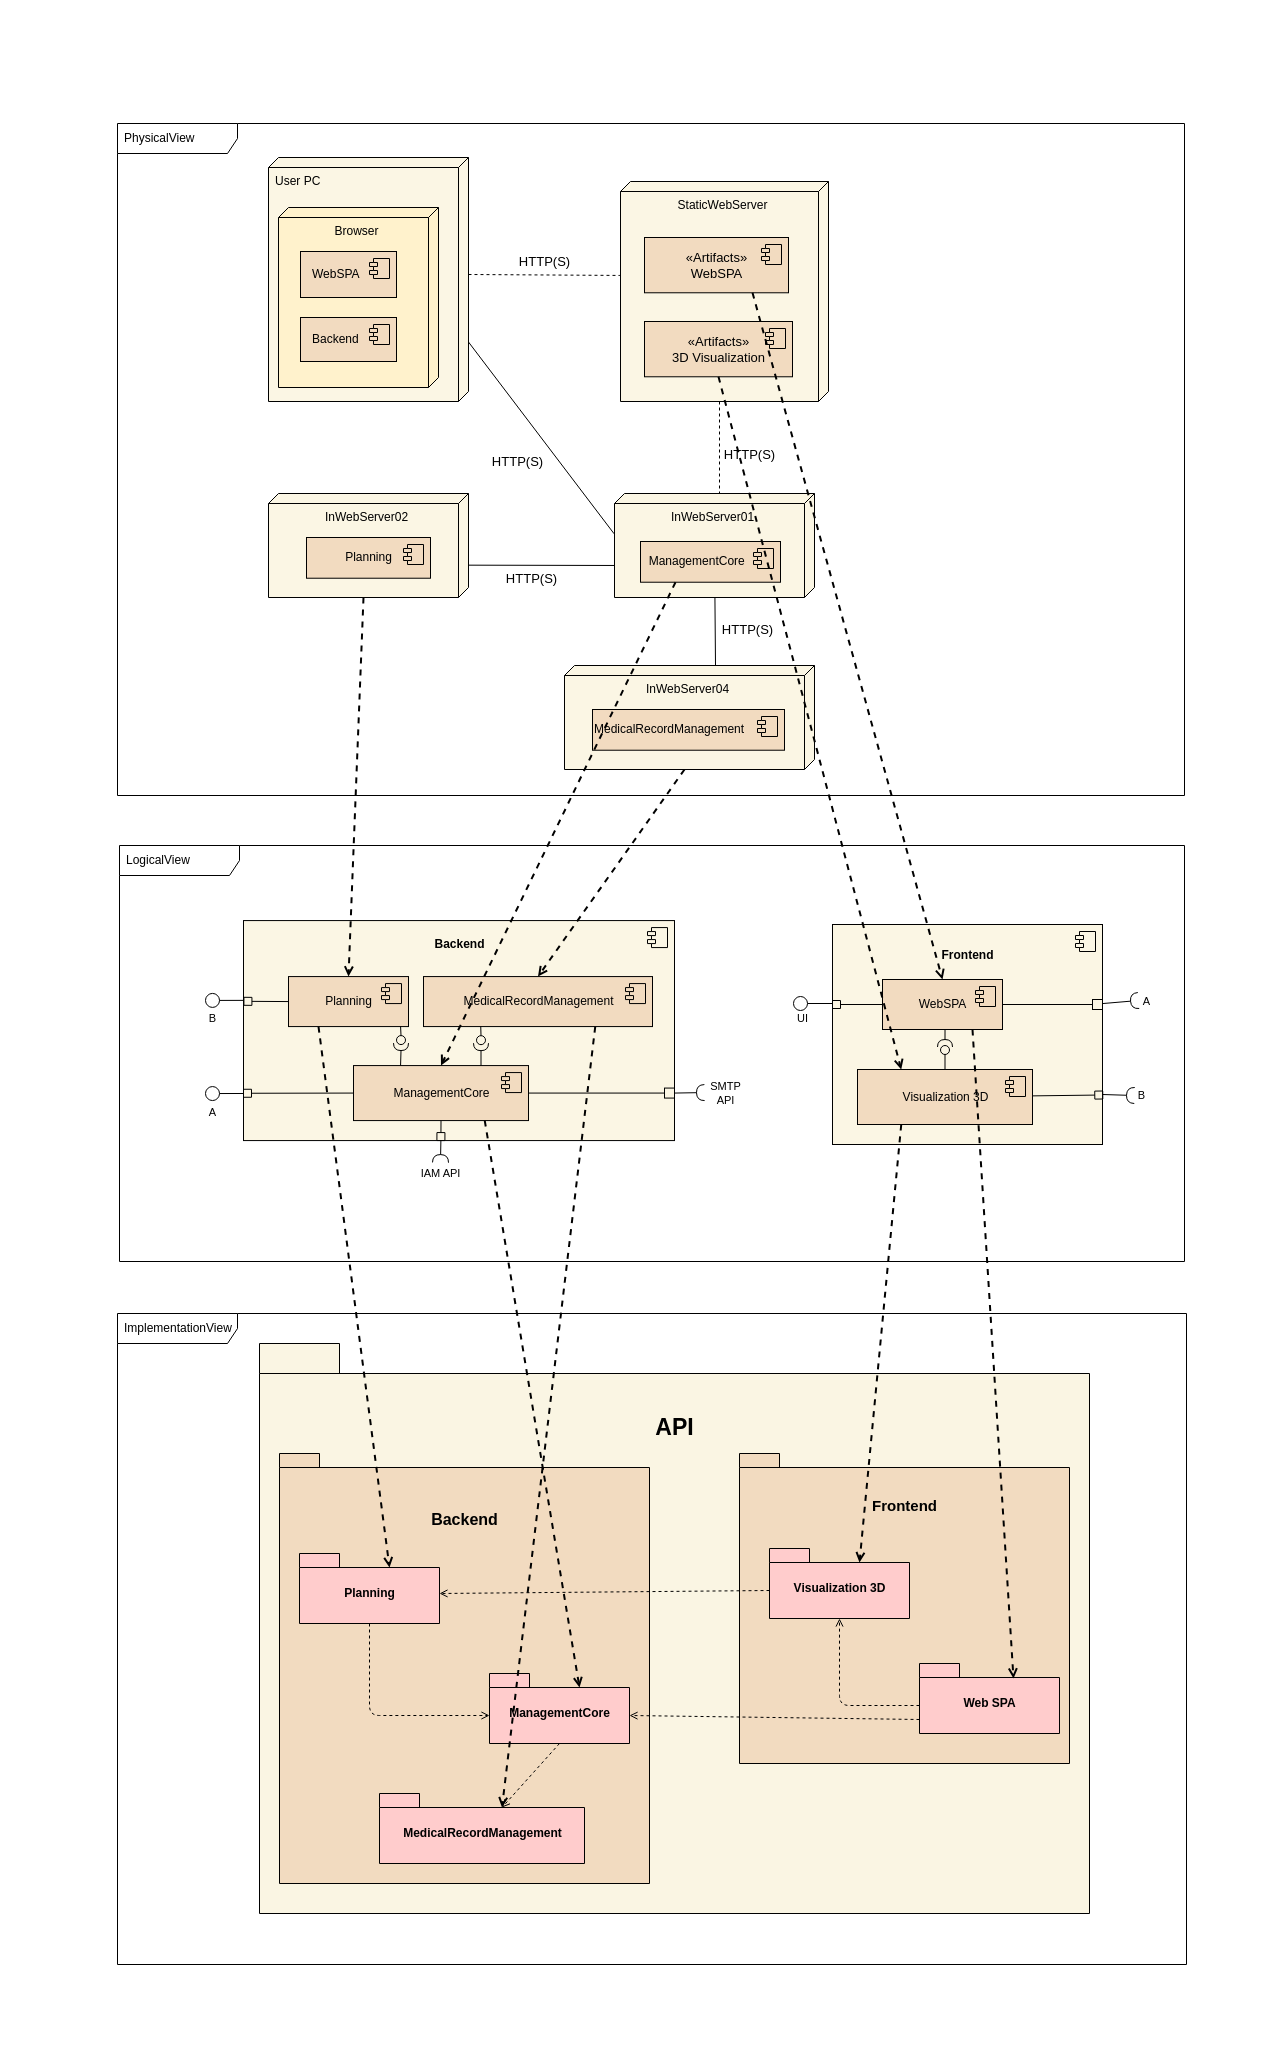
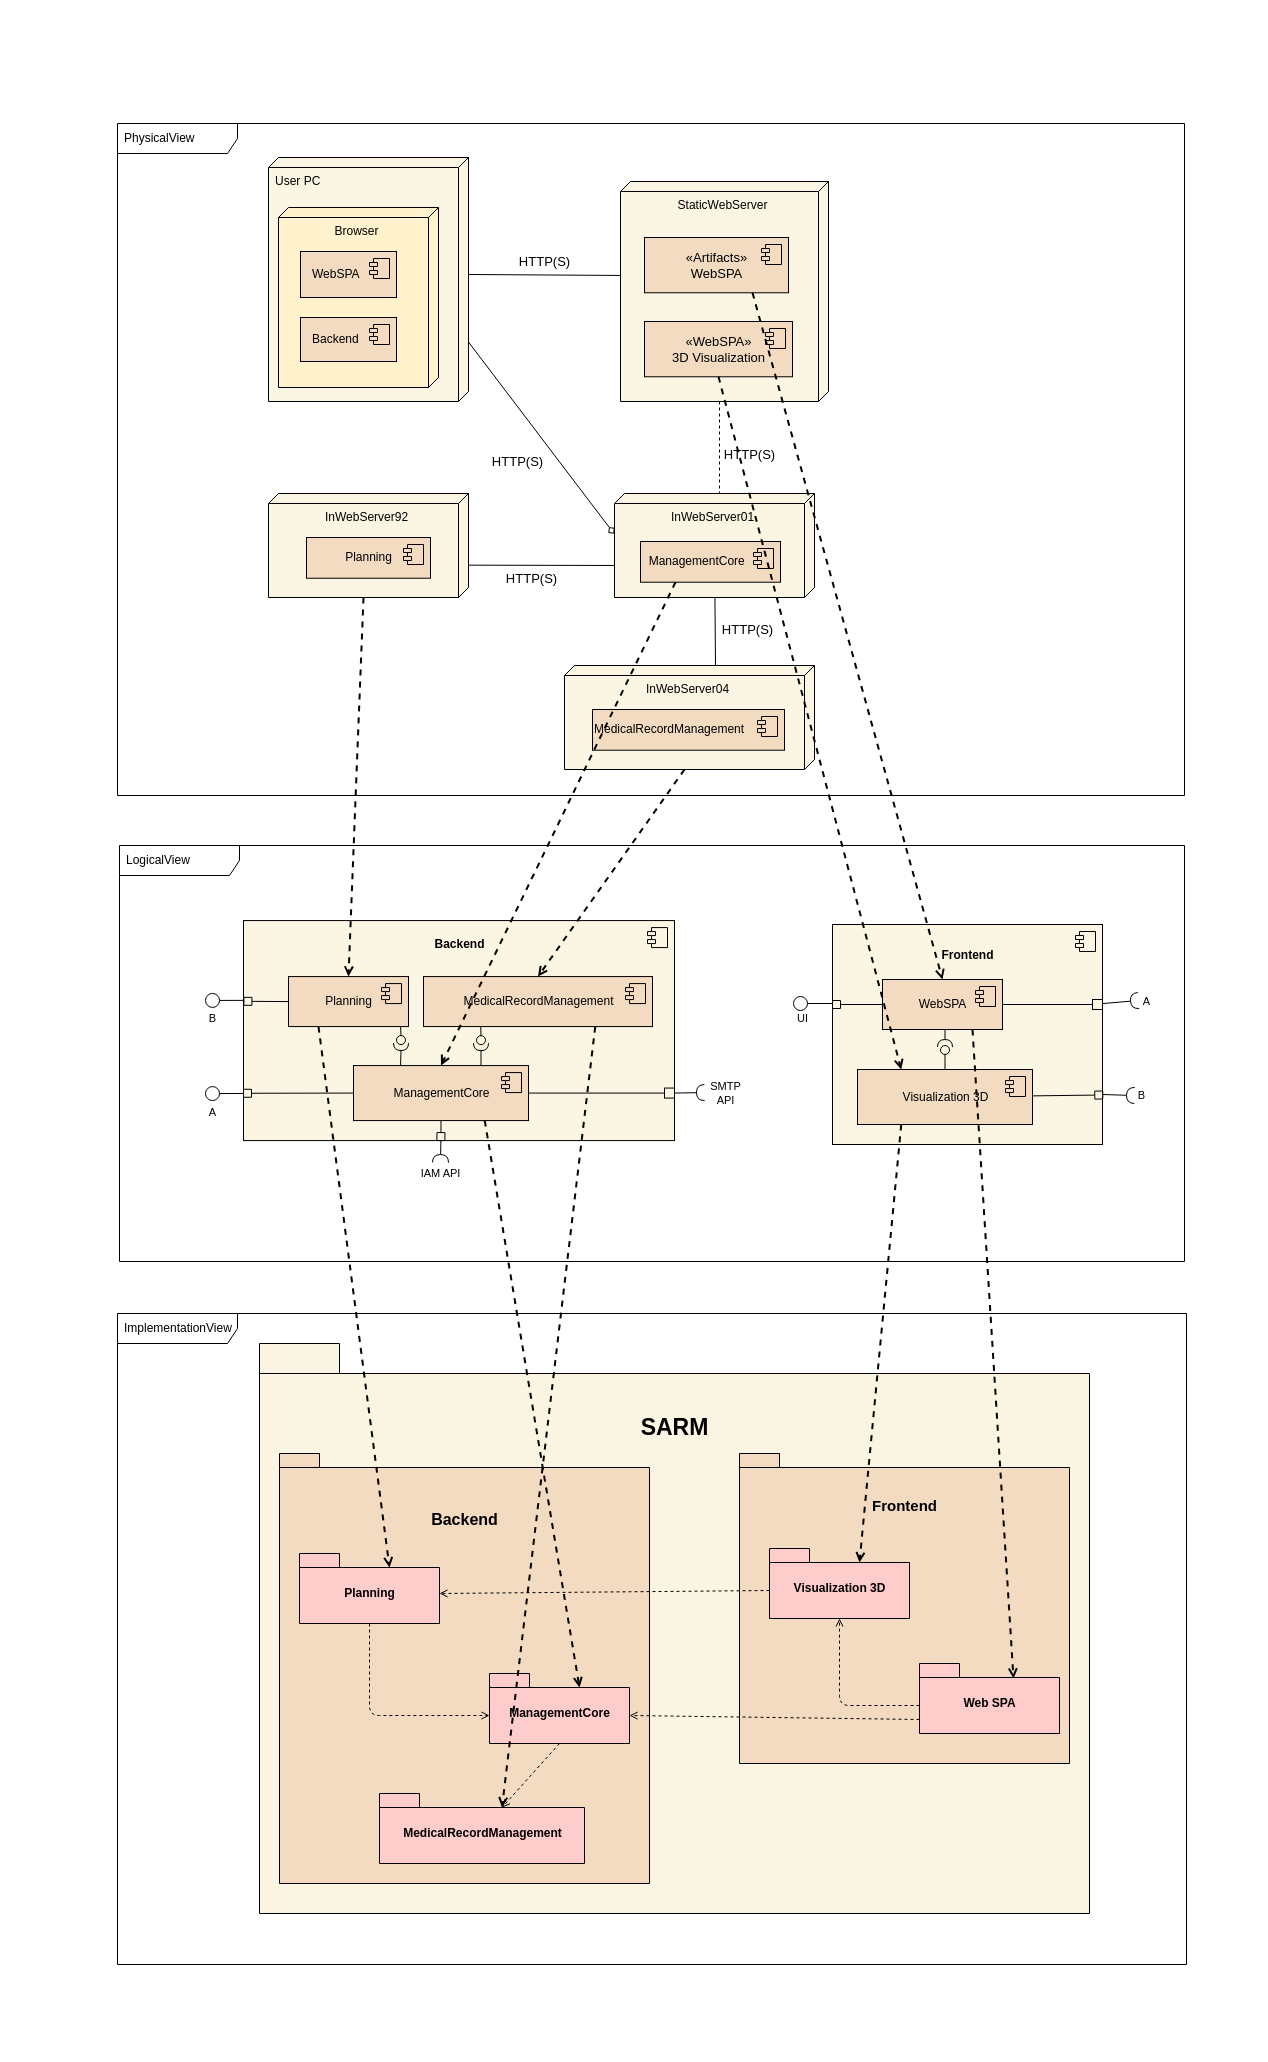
edge "User PC" -- "StaticWebServer": style dashed -> solid
node "«Artifacts» 3D Visualization": label "«Artifacts» 3D Visualization" -> "«WebSPA» 3D Visualization"
node "InWebServer02": label "InWebServer02" -> "InWebServer92"
edge "User PC" -- "InWebServer01": arrowhead none -> diamond
node "API": label "API" -> "SARM"
